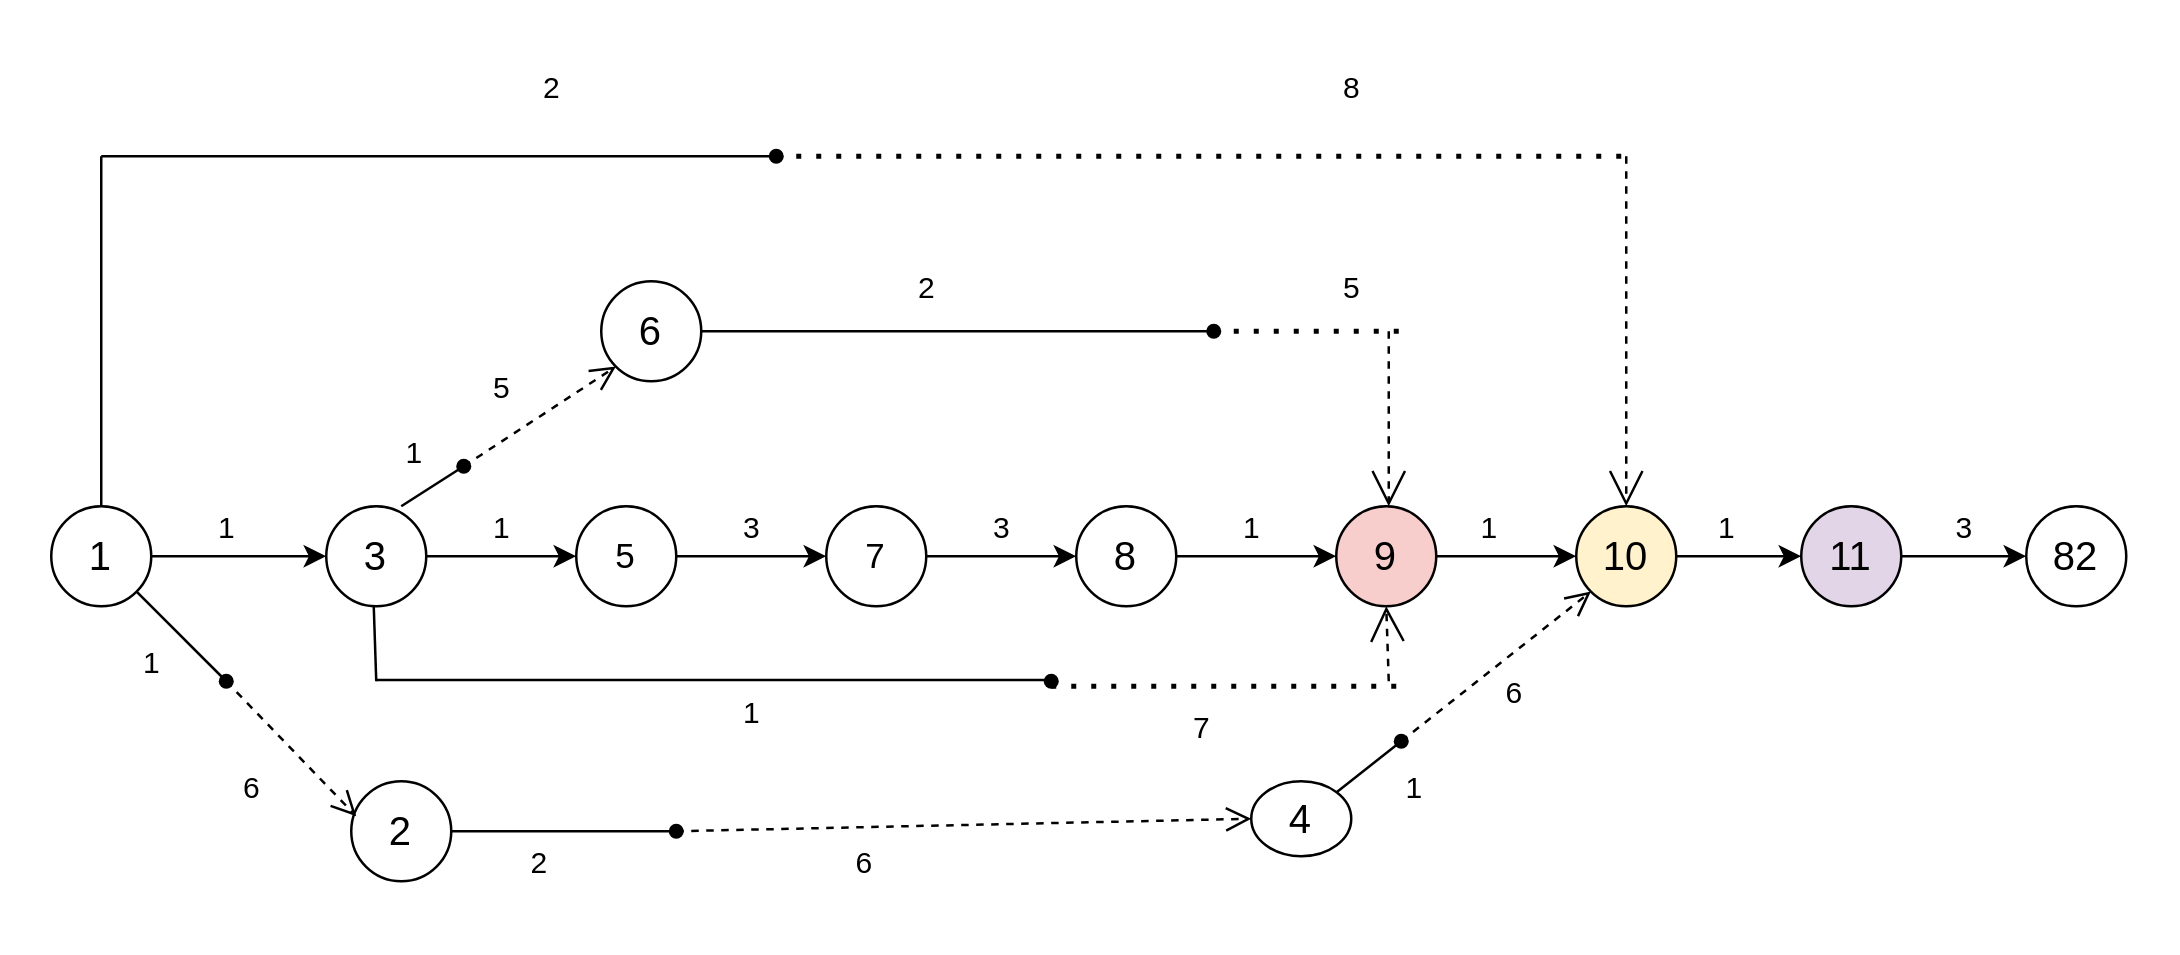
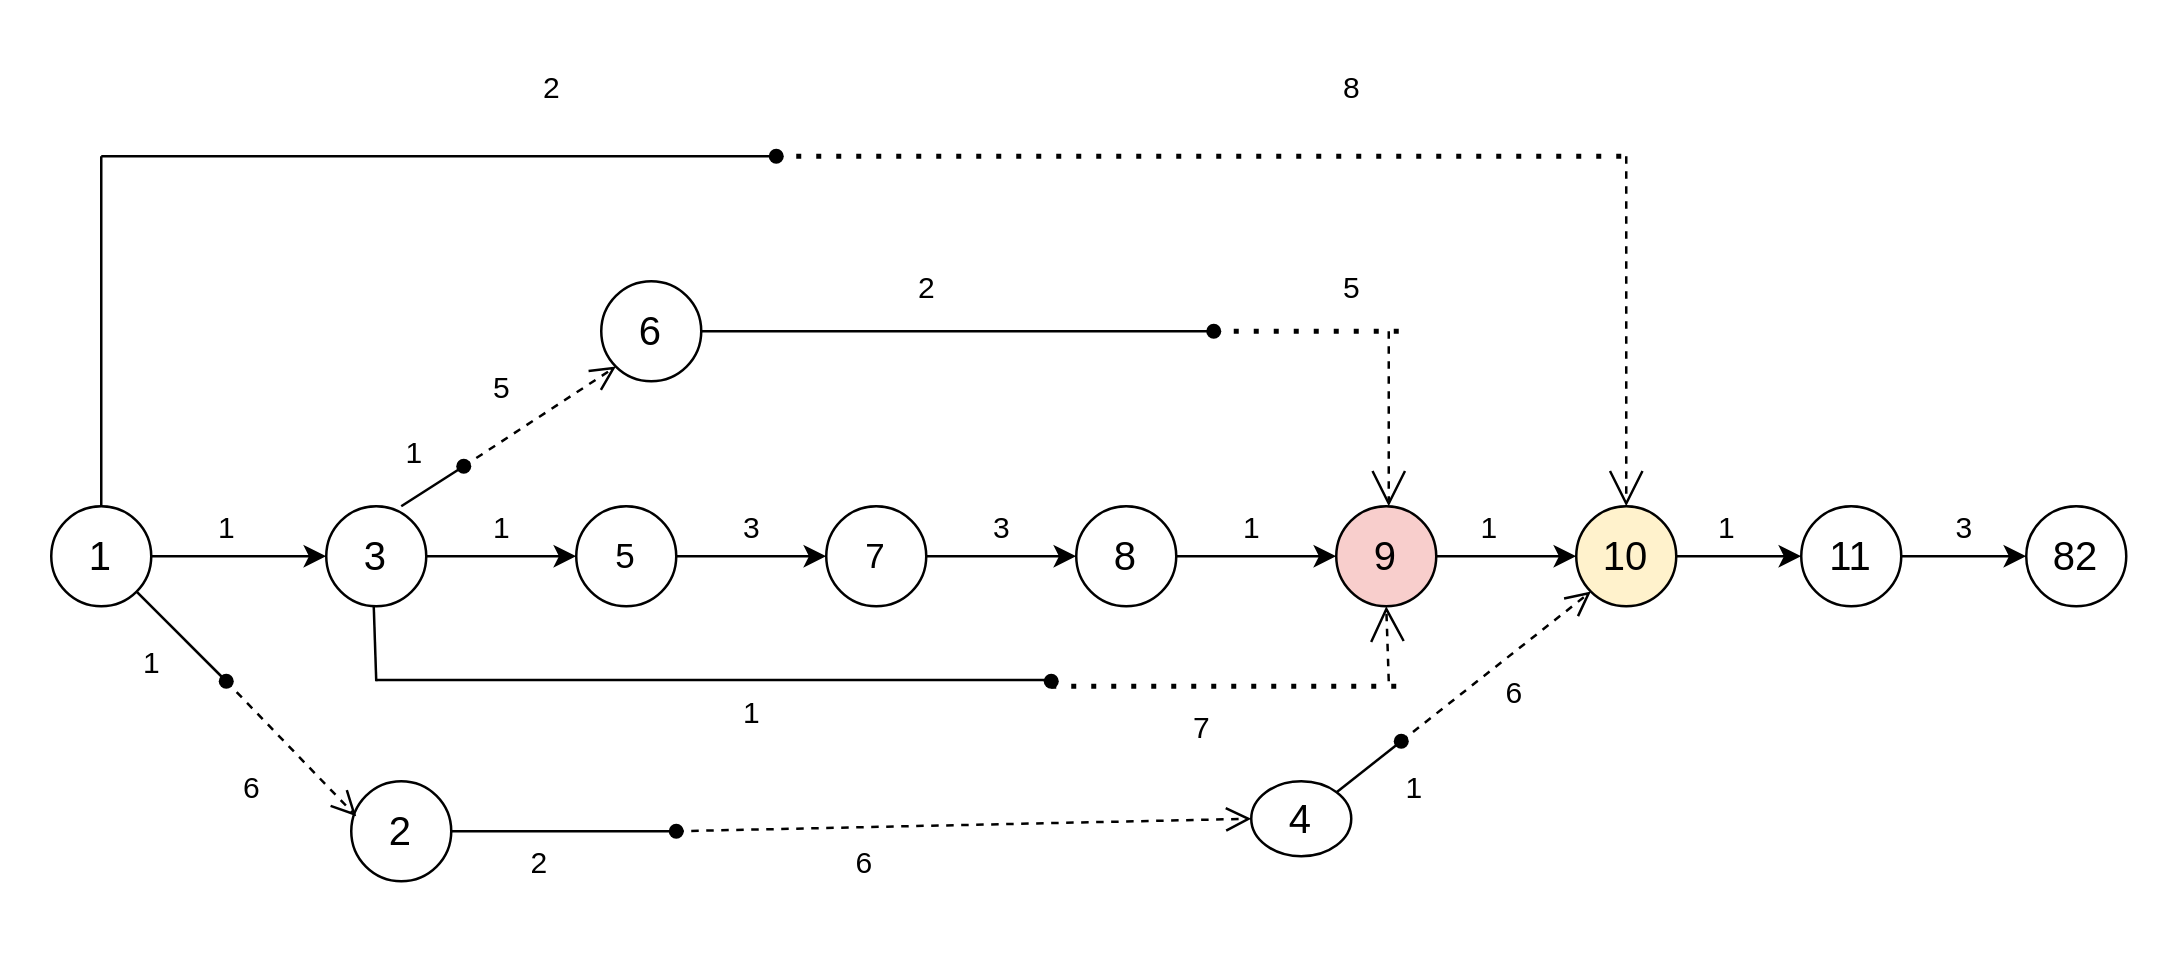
node "11": fillcolor #e1d5e7 -> #ffffff
